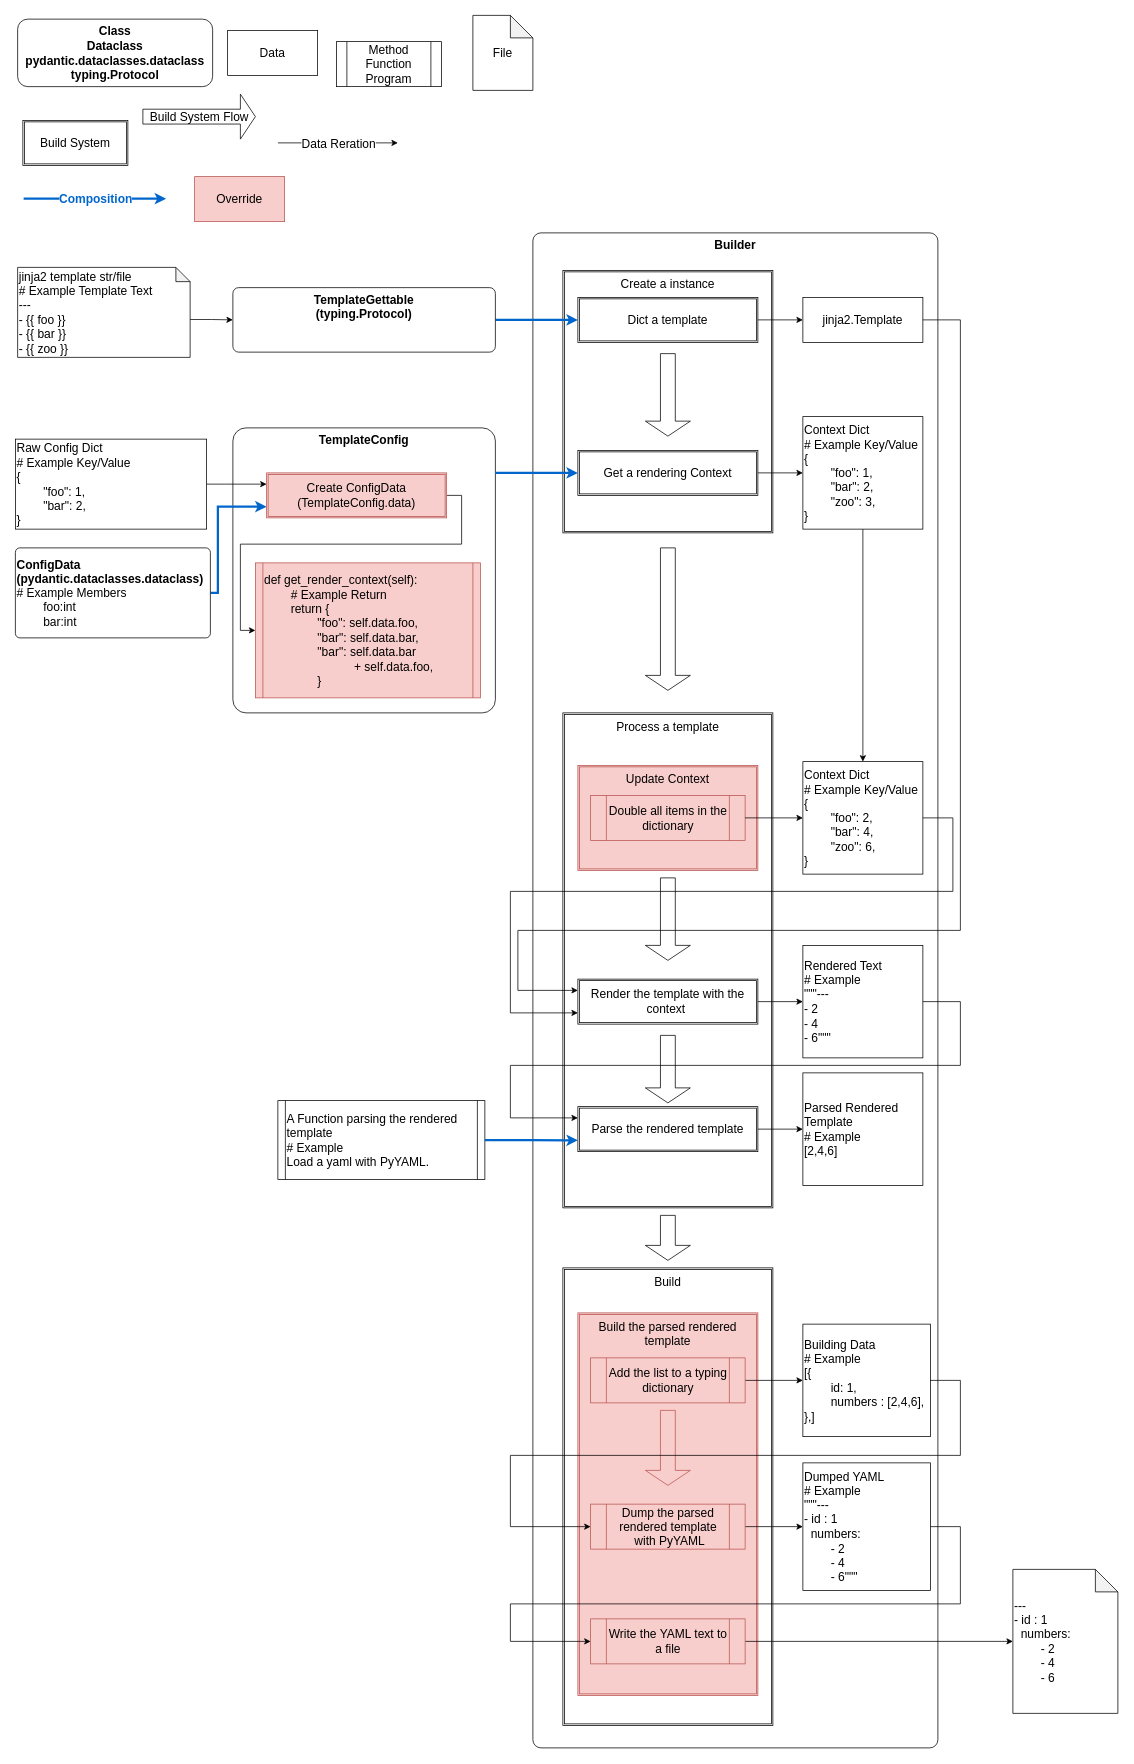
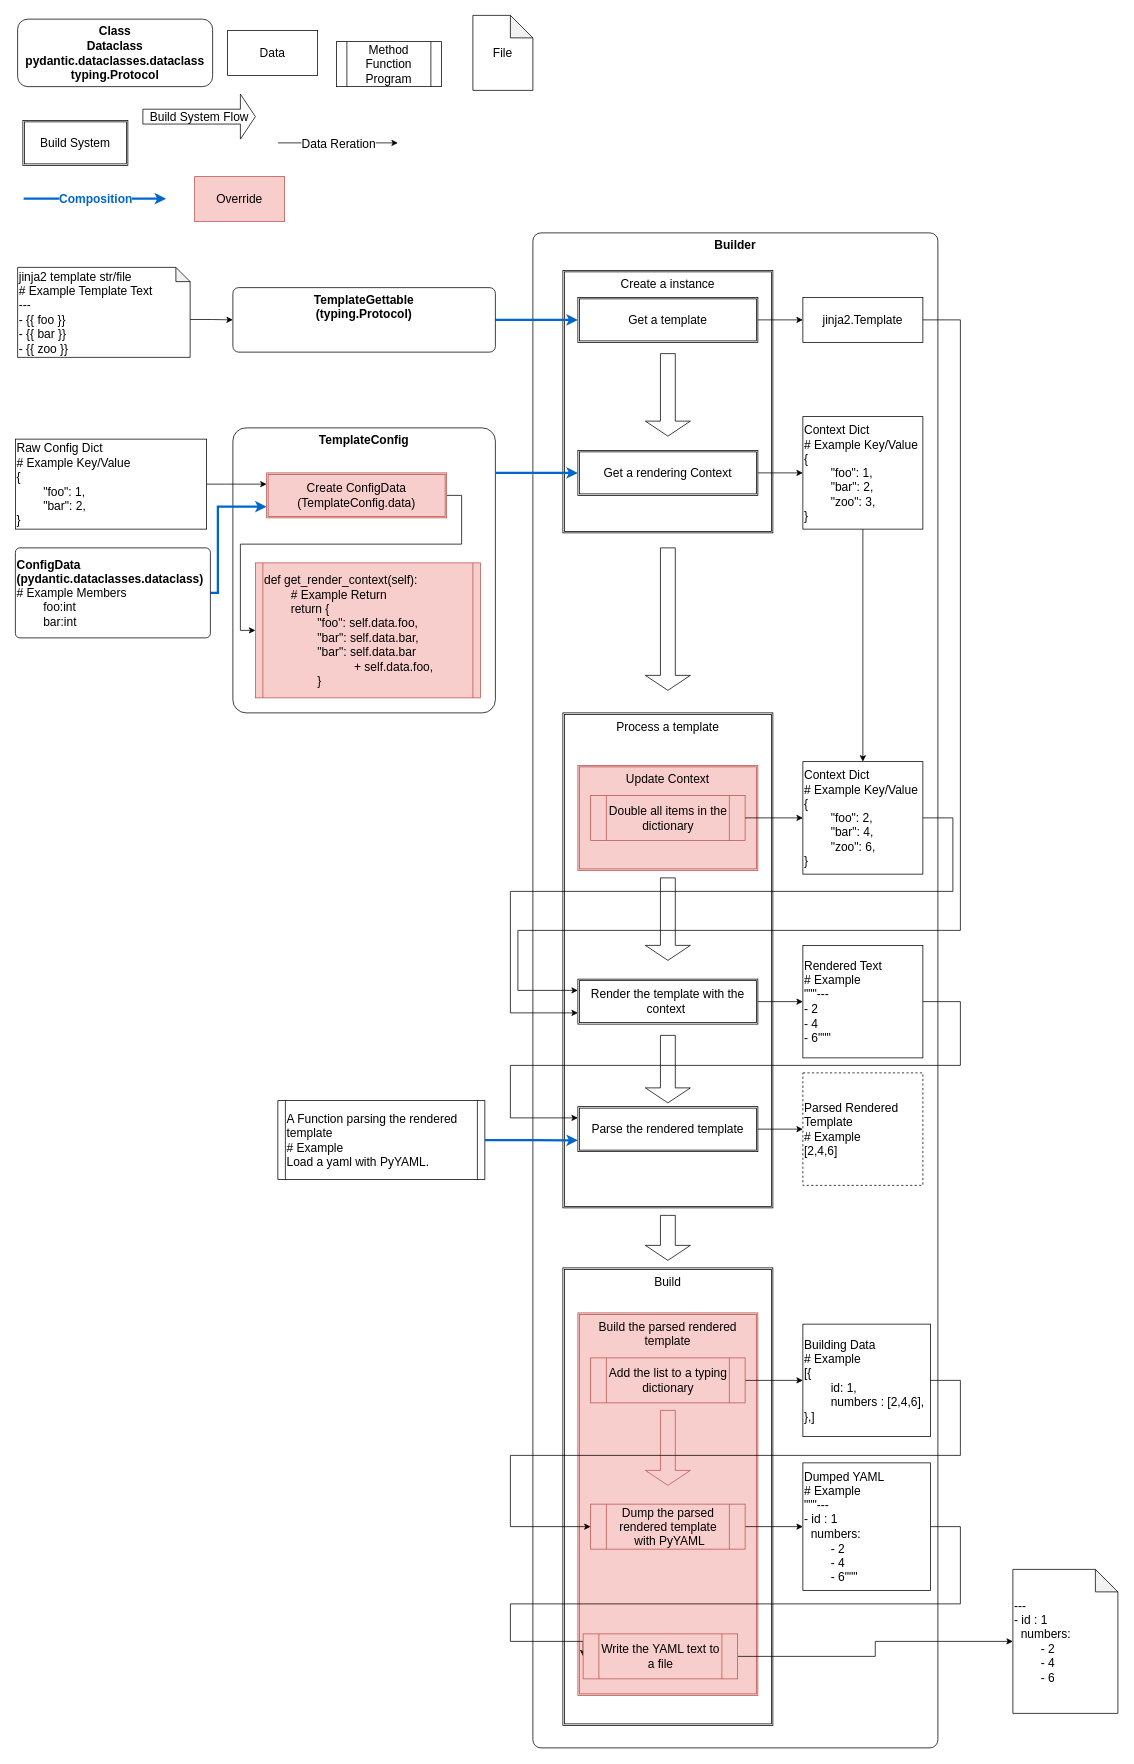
node "Dict a template": label "Dict a template" -> "Get a template"
node "Parsed Rendered Template # Example [2,4,6]": style solid -> dashed
node "Write the YAML text to a file": moved (668, 1641) -> (660, 1656)
